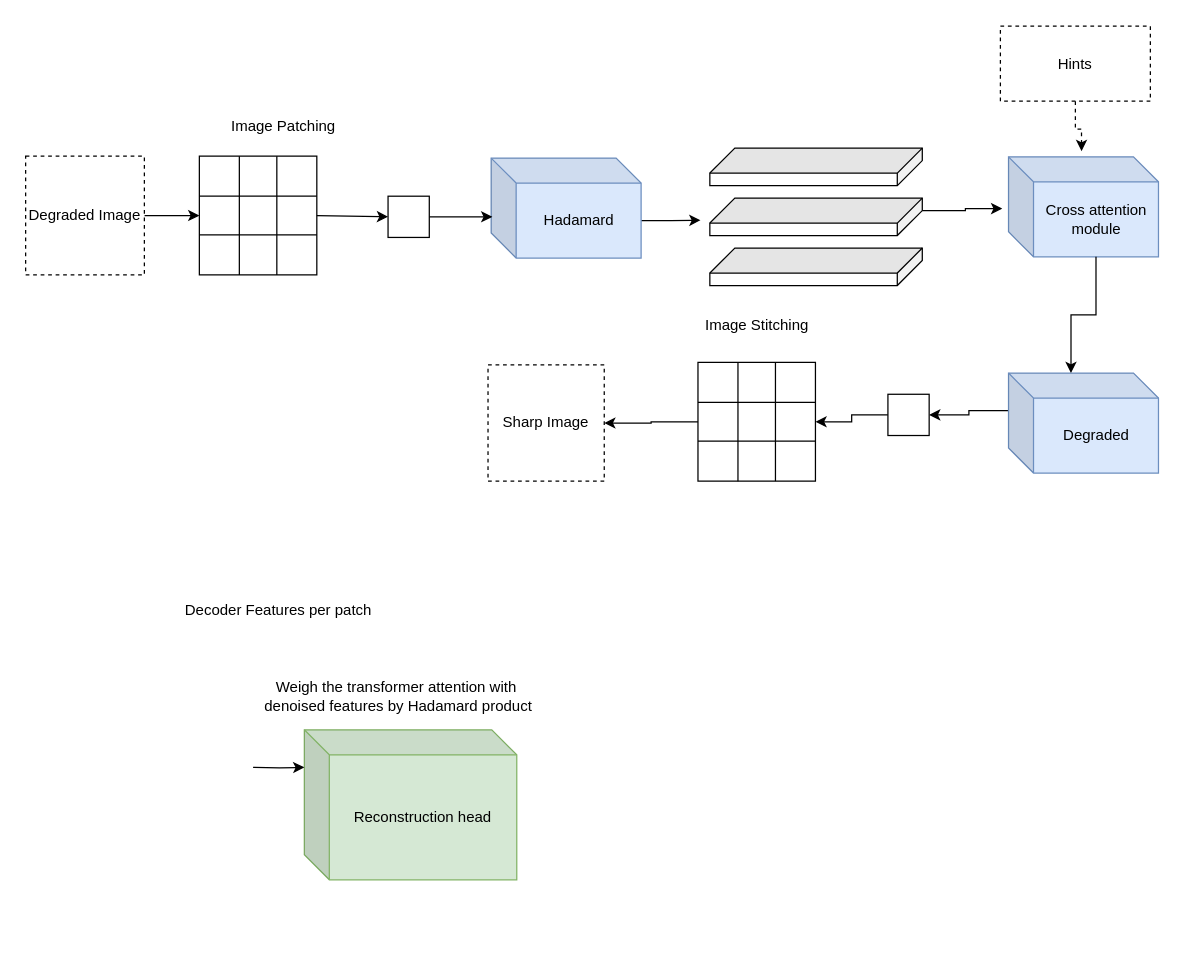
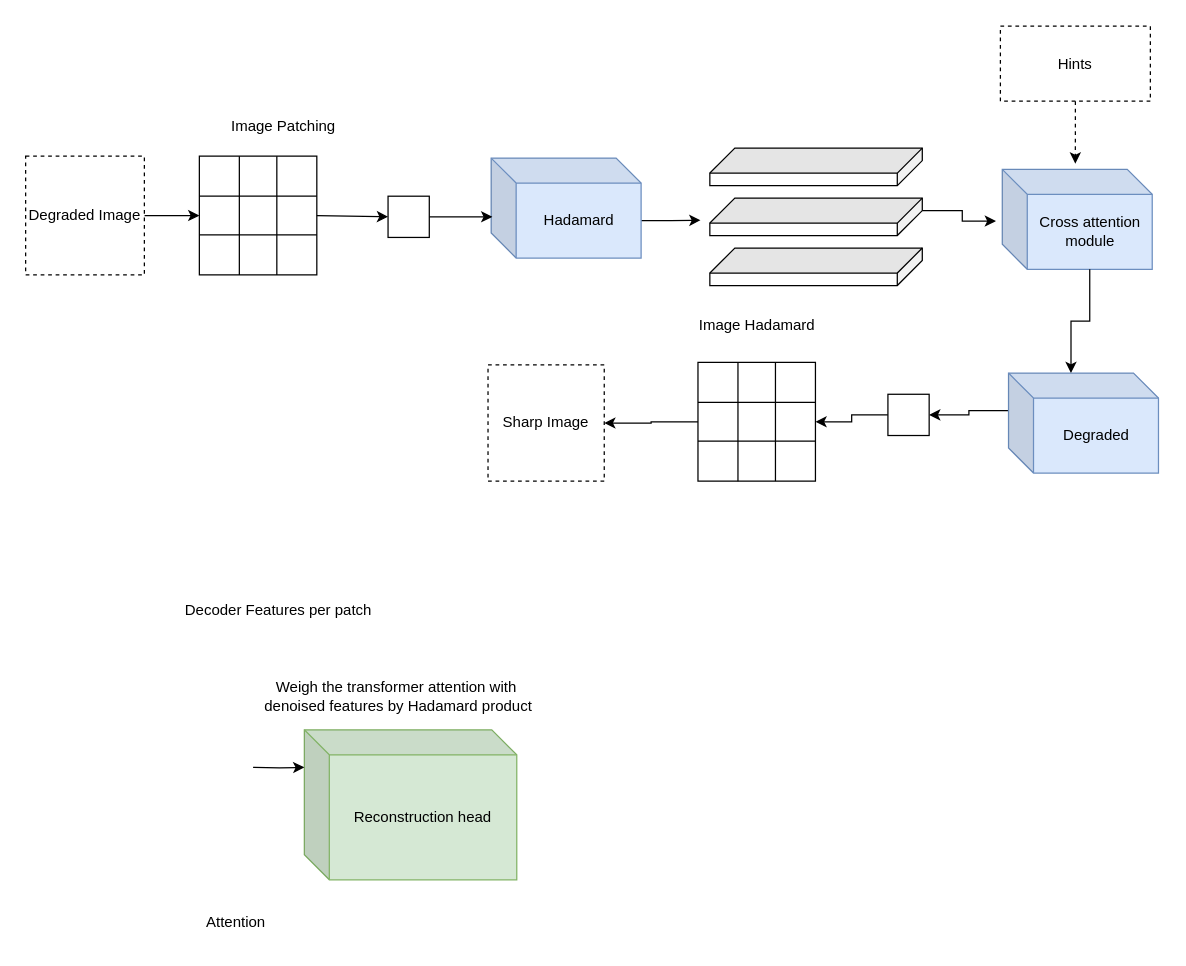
node "Cross attention module": moved (1084, 207) -> (1078, 219)
node "Image Stitching": label "Image Stitching" -> "Image Hadamard"
node "Attention": added
